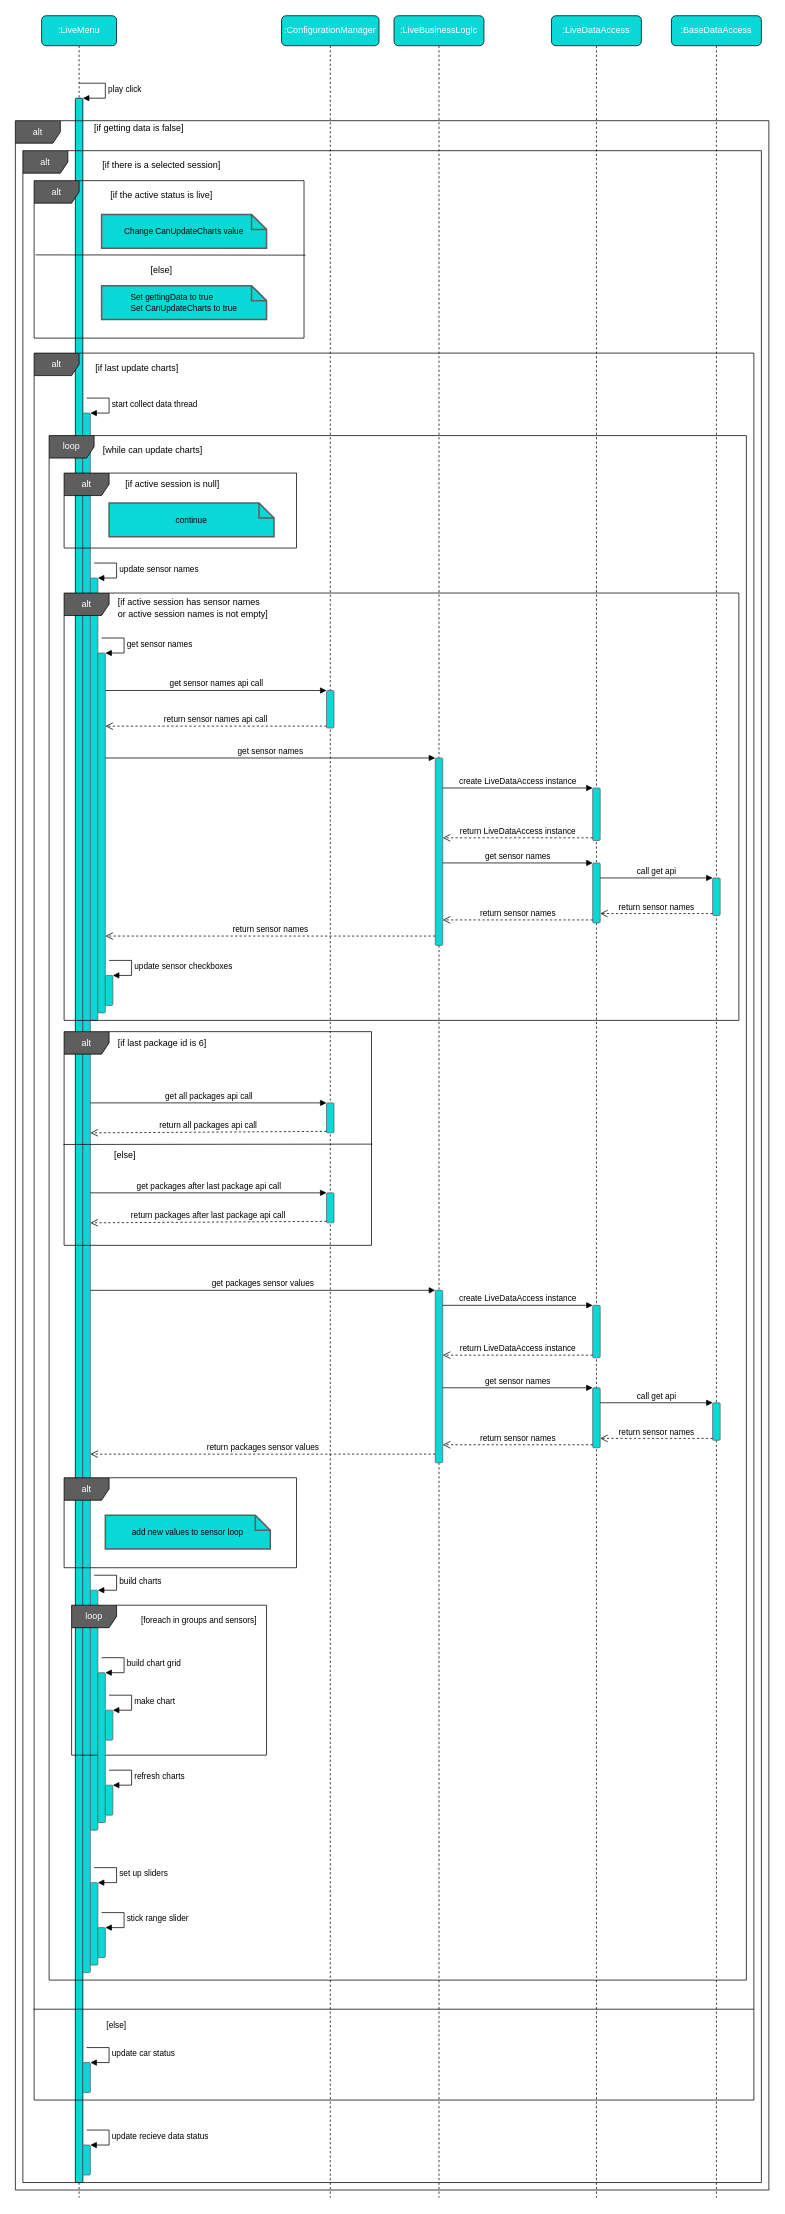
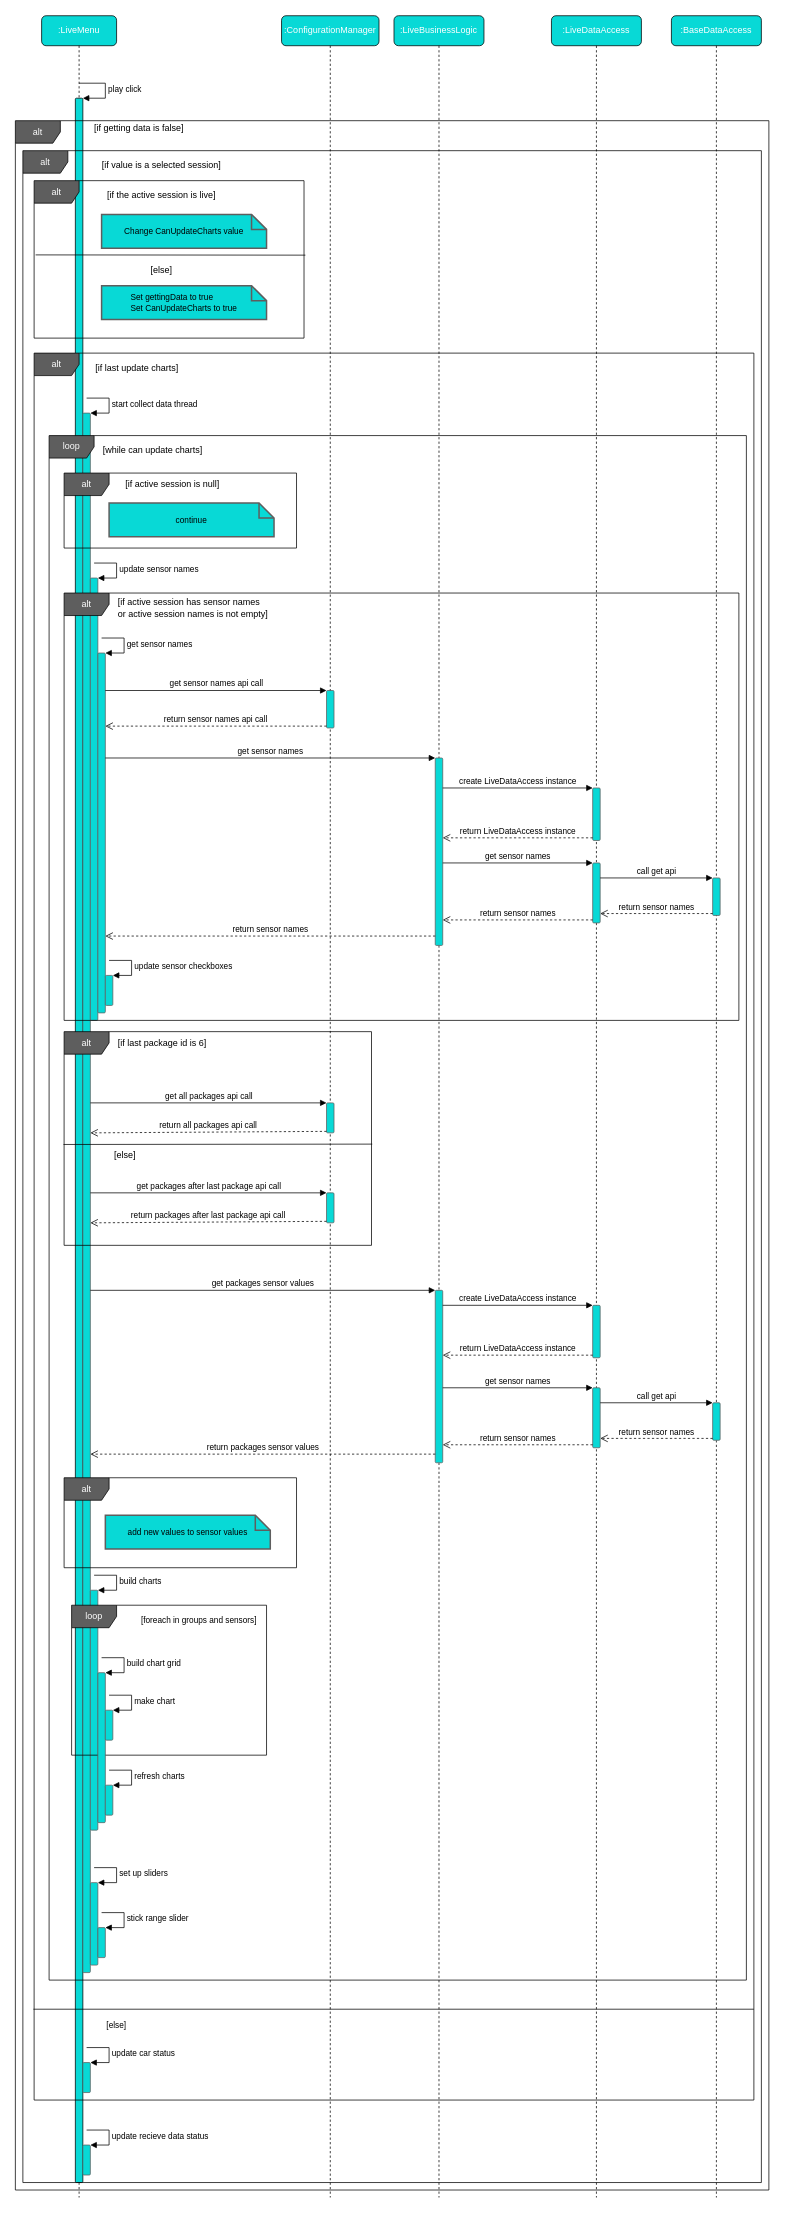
node "[if there is a selected session]": label "[if there is a selected session]" -> "[if value is a selected session]"
node "[if the active status is live]": label "[if the active status is live]" -> "[if the active session is live]"
node "add new values to sensor loop": label "add new values to sensor loop" -> "add new values to sensor values"
